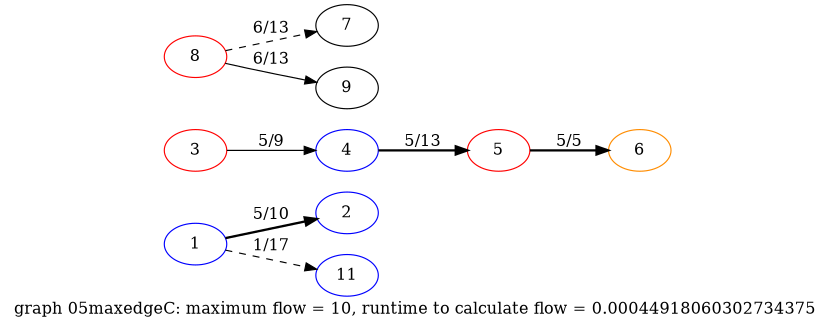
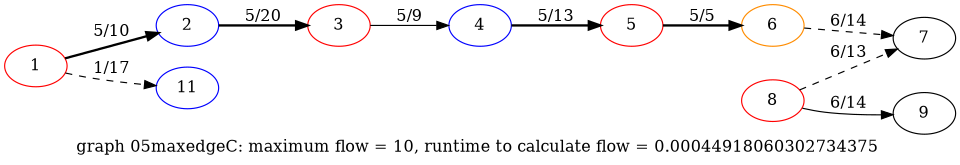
edge "2" -> "3": added, label "5/20"
edge "6" -> "7": added, label "6/14"
edge "8" -> "9": label " 6/13 " -> " 6/14 "
node "1": color blue -> red
